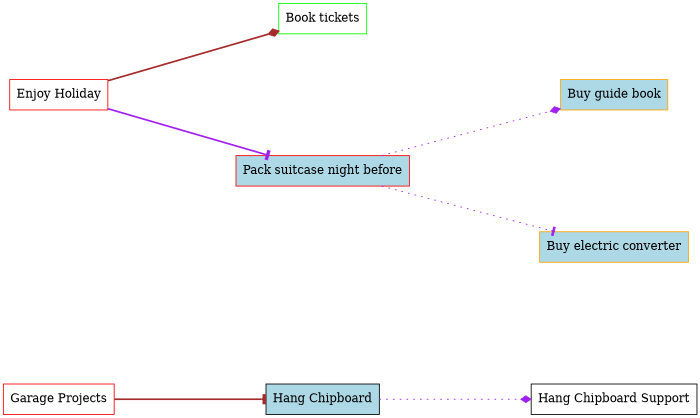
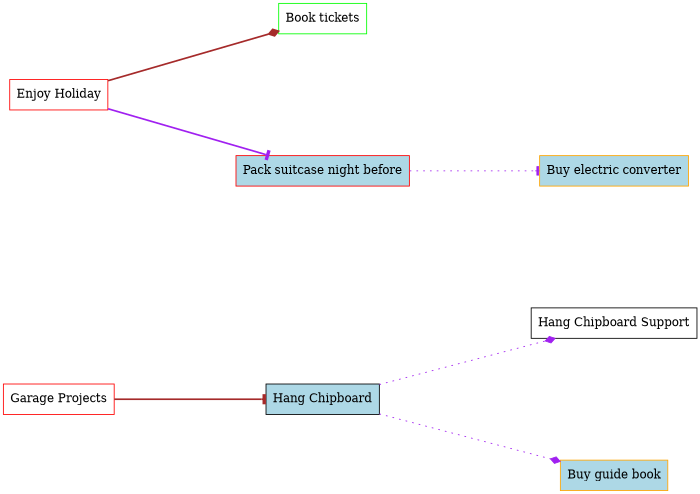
edge "Pack suitcase night before" -> "Buy guide book": now "Hang Chipboard" -> "Buy guide book"
